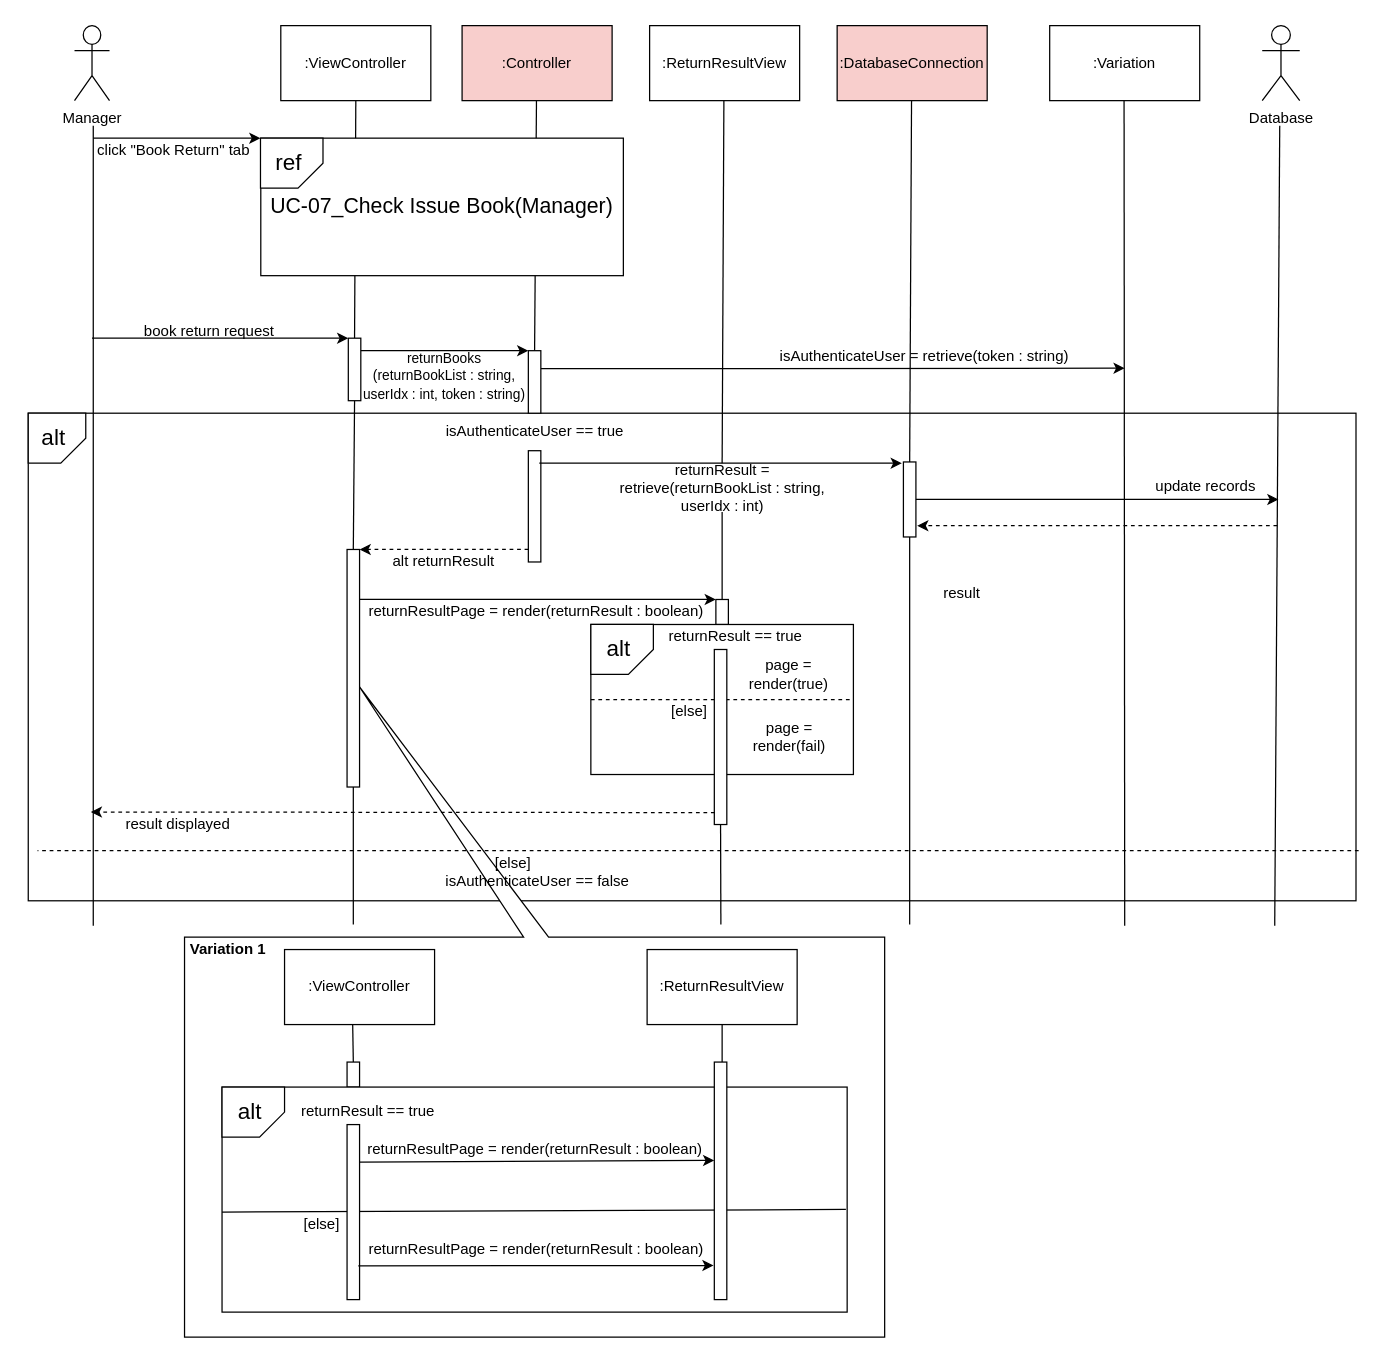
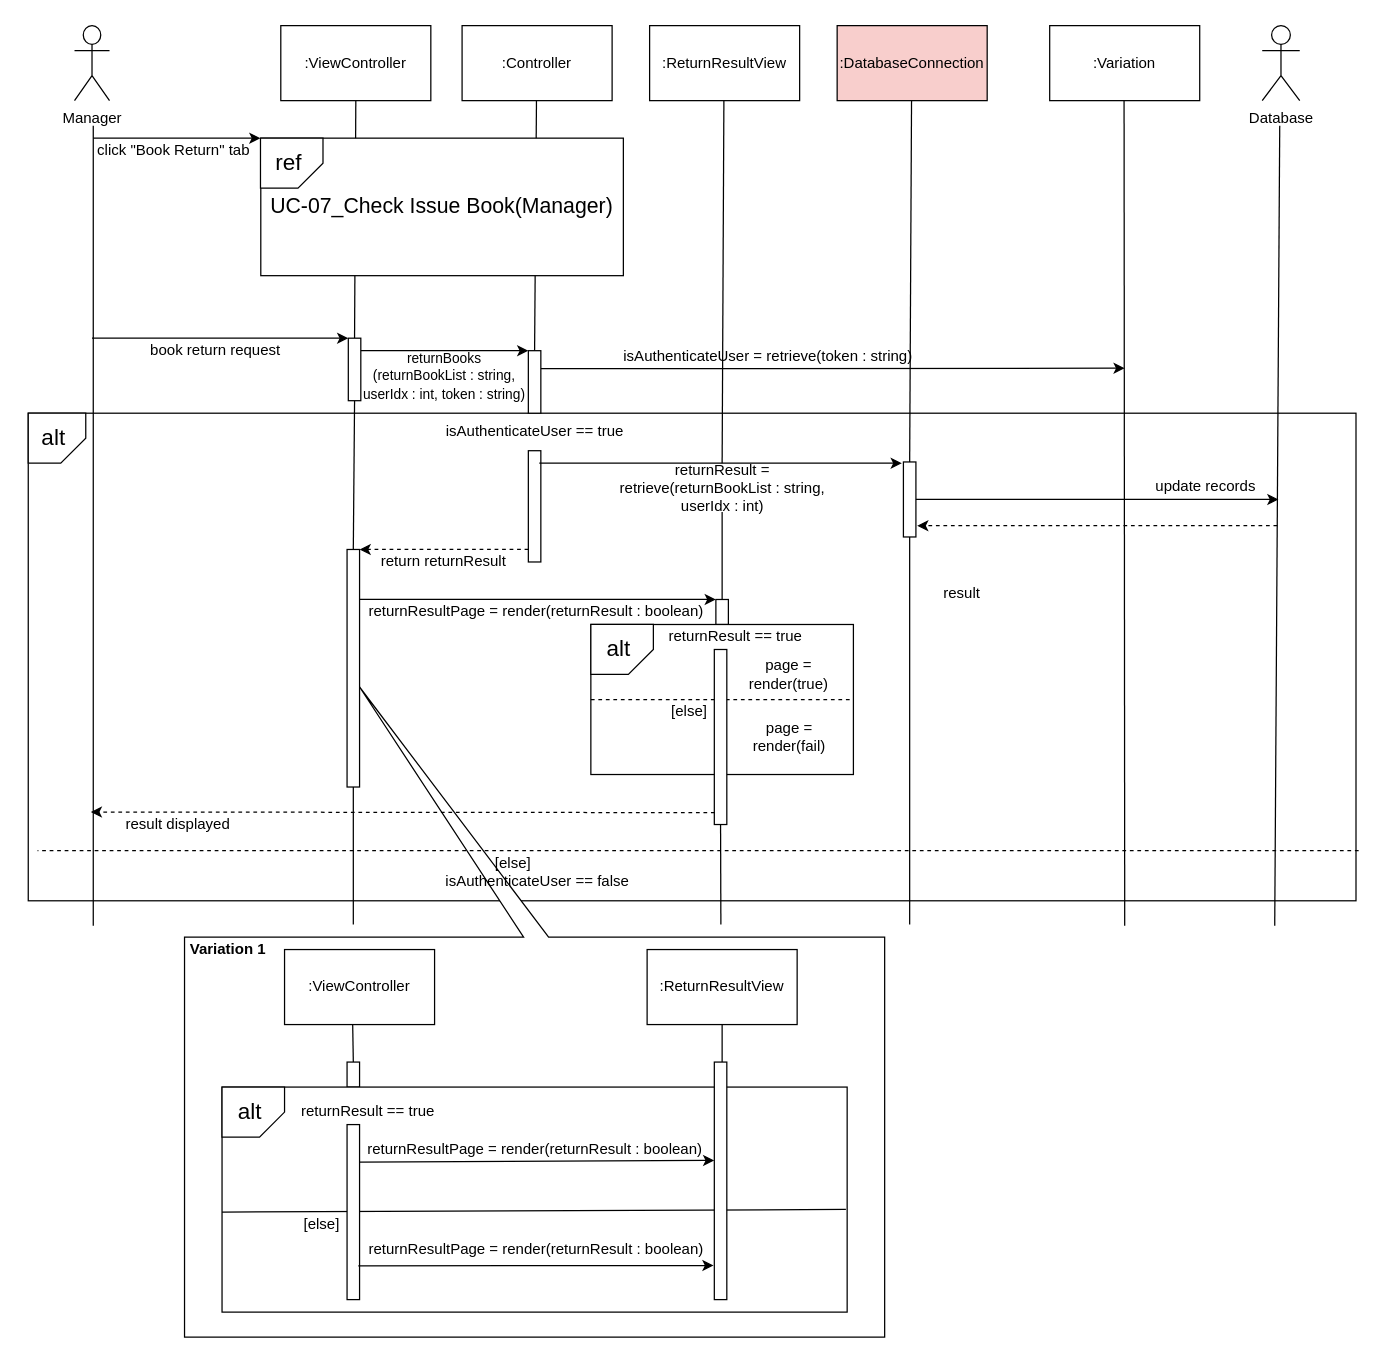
node ":Controller": fillcolor #f8cecc -> #ffffff
node "book return request": moved (209, 332) -> (216, 351)
node "isAuthenticateUser = retrieve(token : string)": moved (924, 357) -> (768, 357)
node "alt returnResult": label "alt returnResult" -> "return returnResult"
